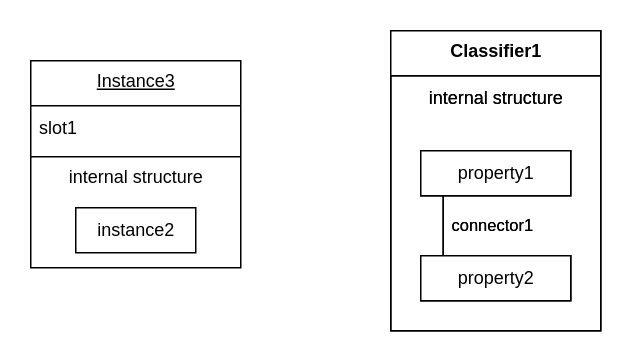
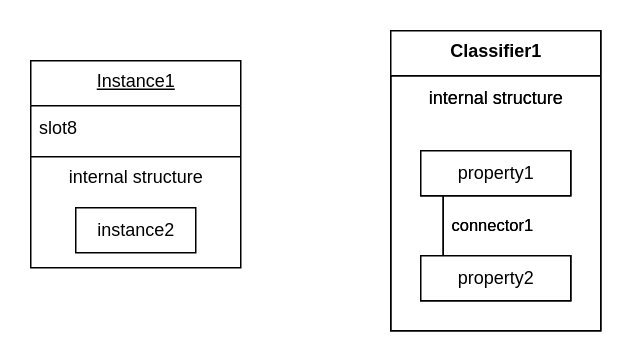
node "Instance3": label "Instance3" -> "Instance1"
node "slot1": label "slot1" -> "slot8"
